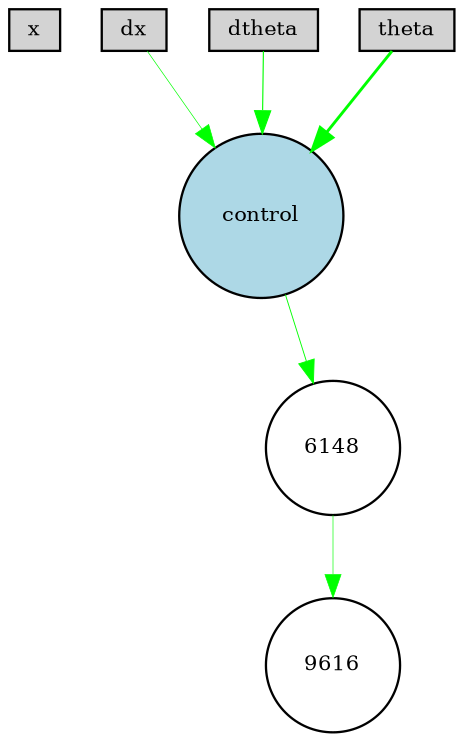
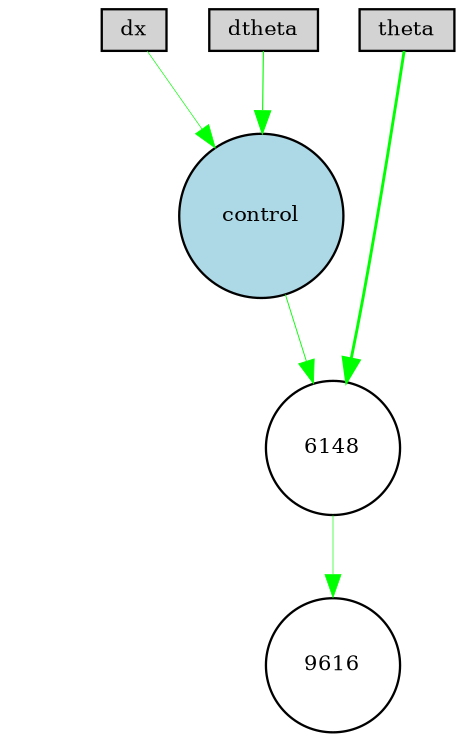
node "x": removed
edge "theta" -> "control": now "theta" -> "6148"
